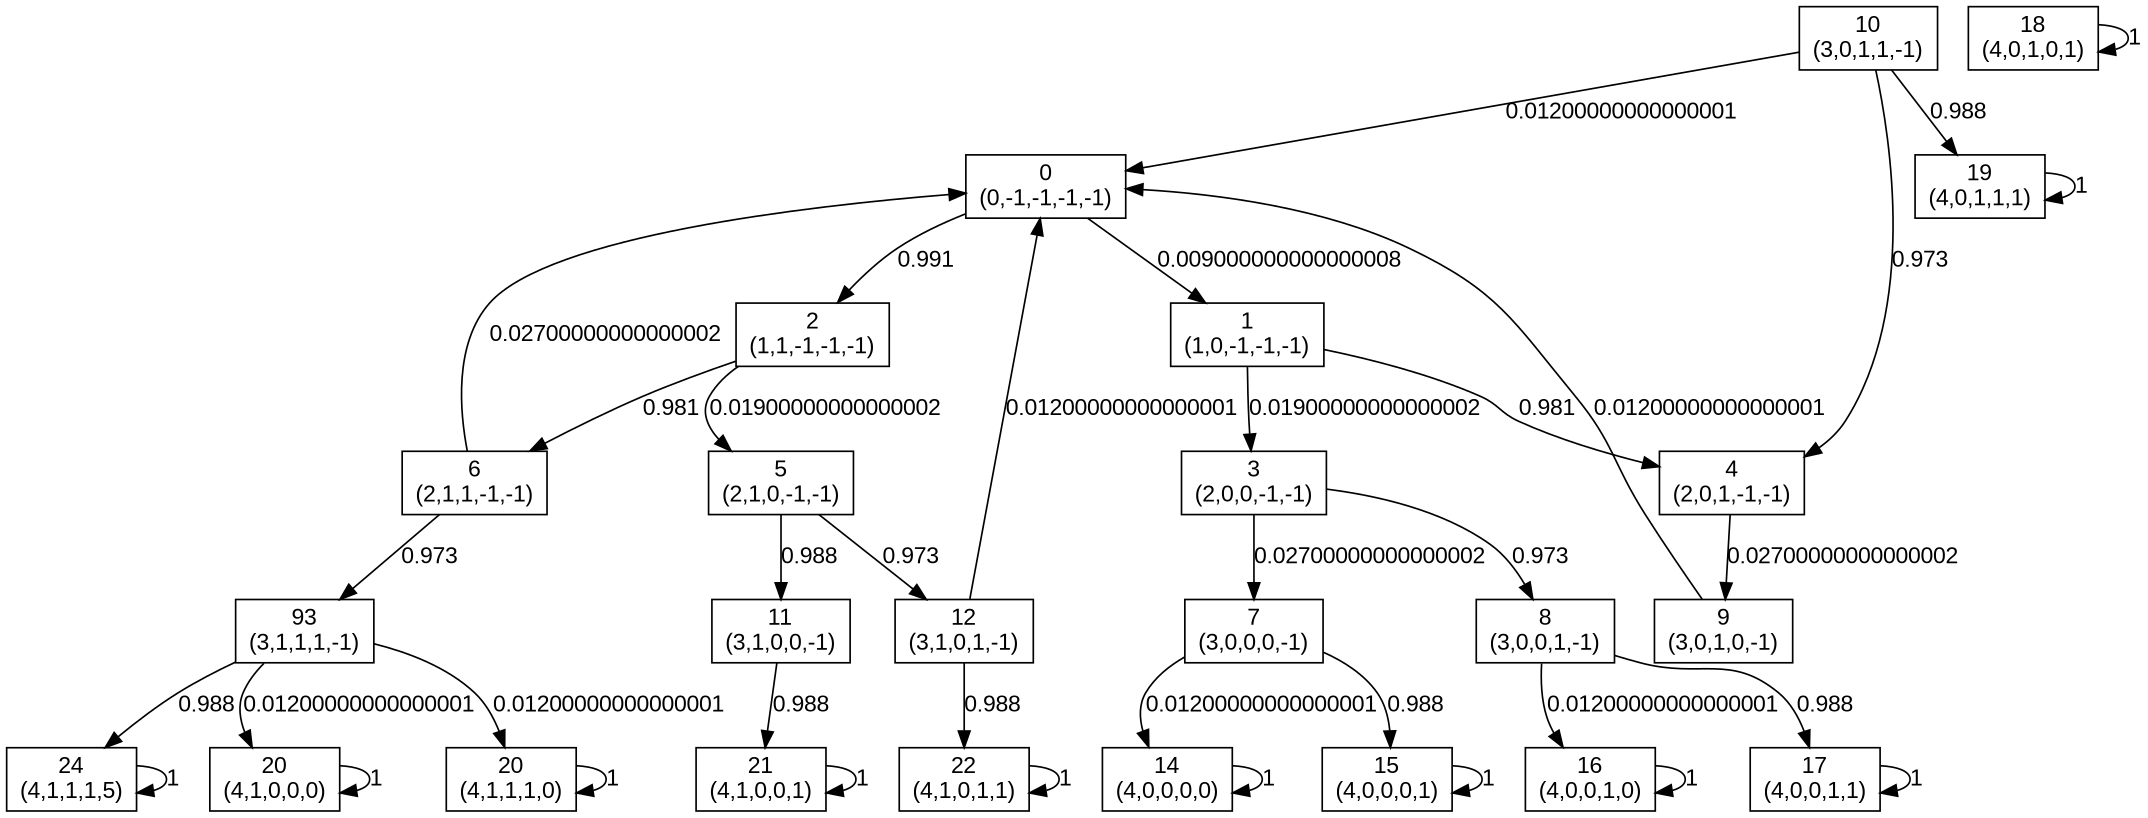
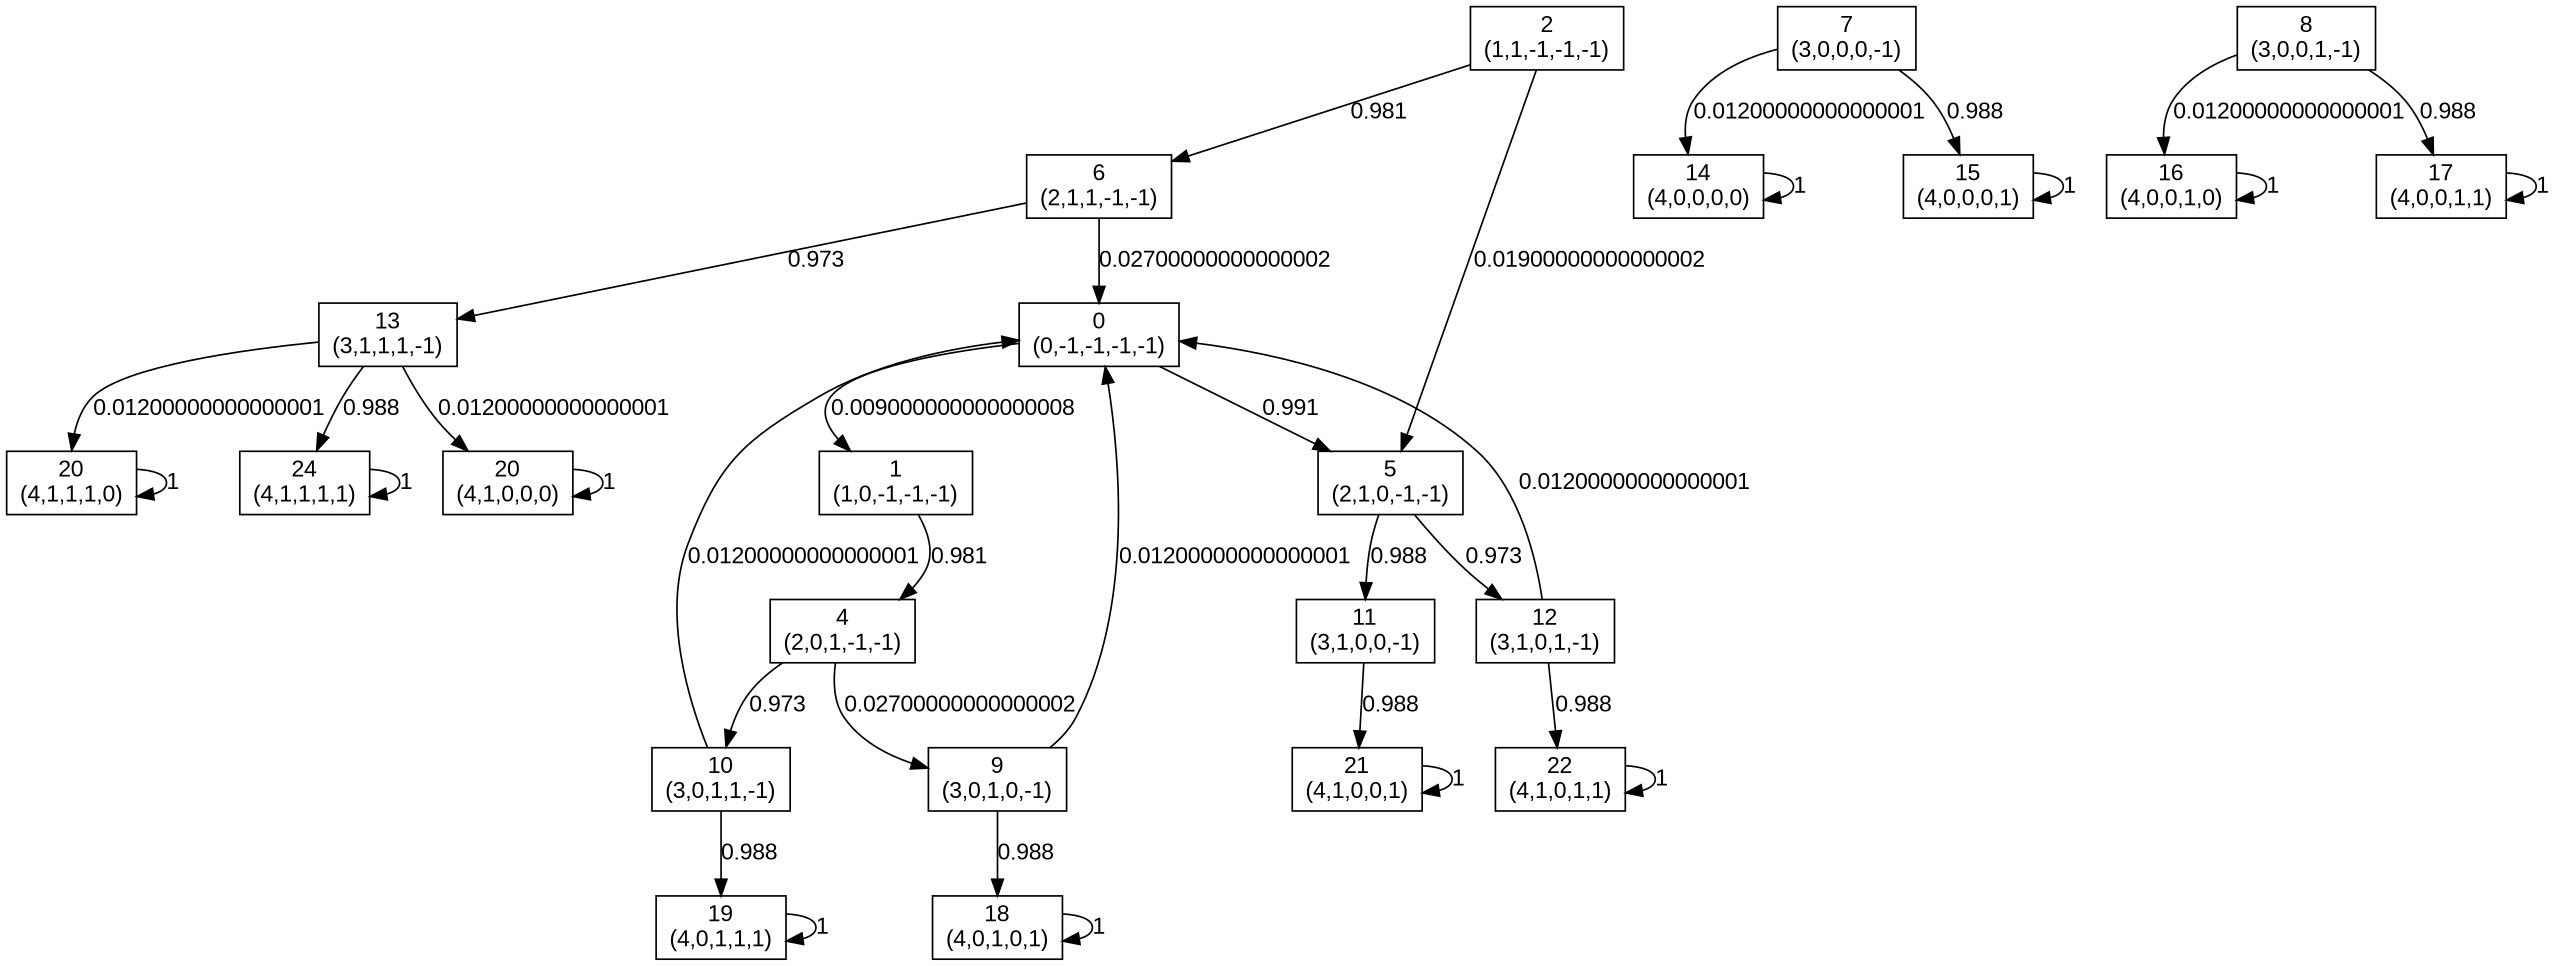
edge "0 (0,-1,-1,-1,-1)" -> "2 (1,1,-1,-1,-1)": now "0 (0,-1,-1,-1,-1)" -> "5 (2,1,0,-1,-1)"
edge "10 (3,0,1,1,-1)" -> "4 (2,0,1,-1,-1)": reversed
node "3 (2,0,0,-1,-1)": removed
node "93 (3,1,1,1,-1)": label "93 (3,1,1,1,-1)" -> "13 (3,1,1,1,-1)"
node "24 (4,1,1,1,5)": label "24 (4,1,1,1,5)" -> "24 (4,1,1,1,1)"
edge "9 (3,0,1,0,-1)" -> "18 (4,0,1,0,1)": added, label "0.988"
